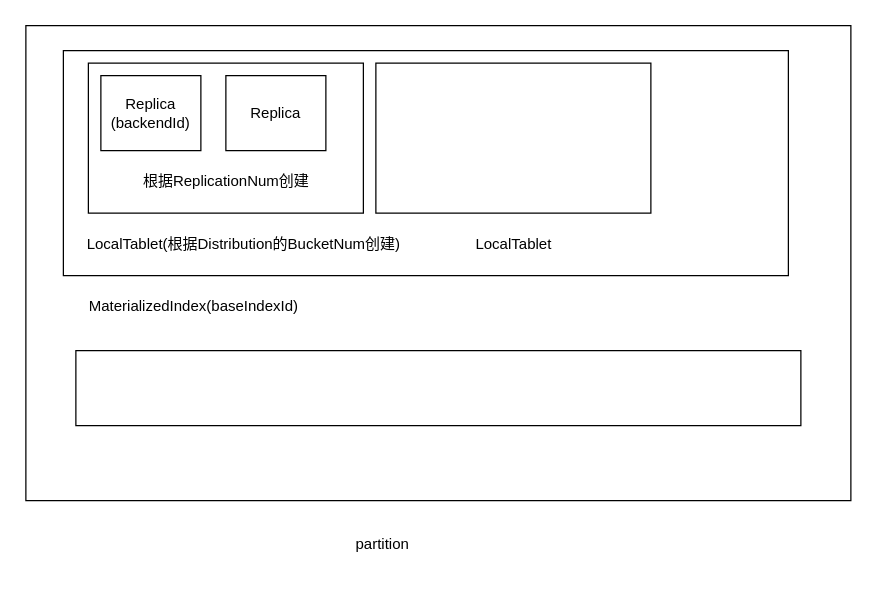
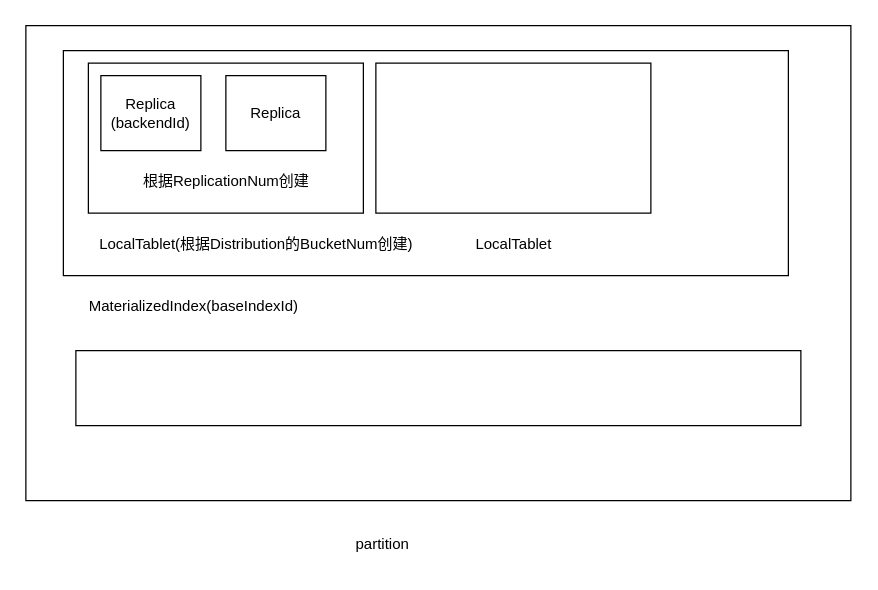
node "LocalTablet(根据Distribution的BucketNum创建)": moved (243, 244) -> (256, 244)
